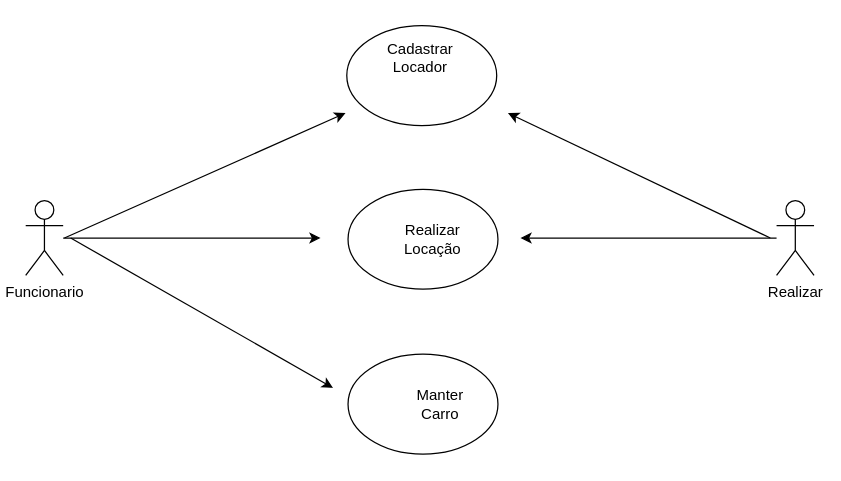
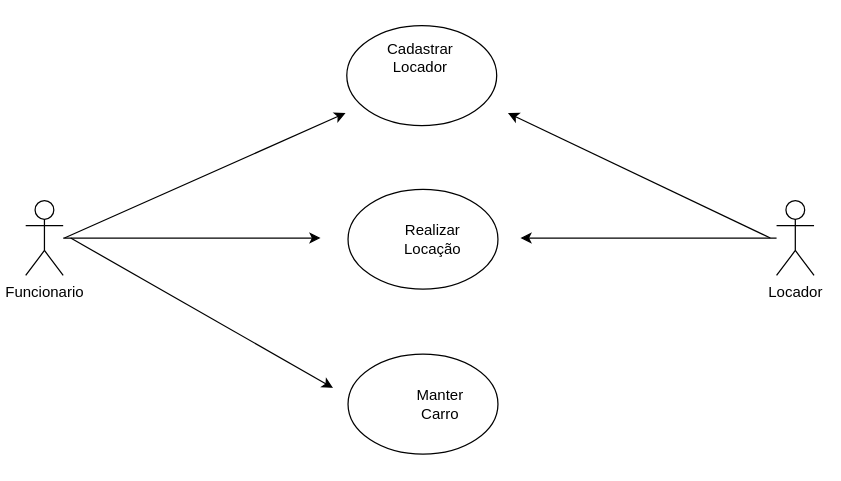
node "Realizar": label "Realizar" -> "Locador"
